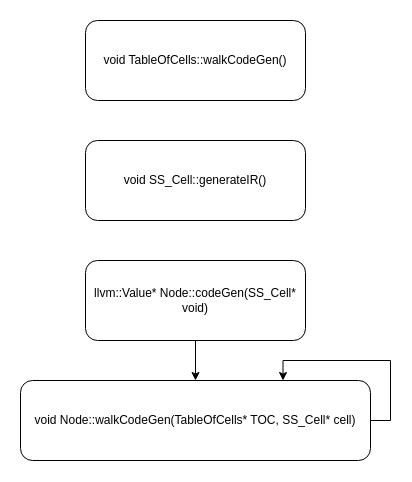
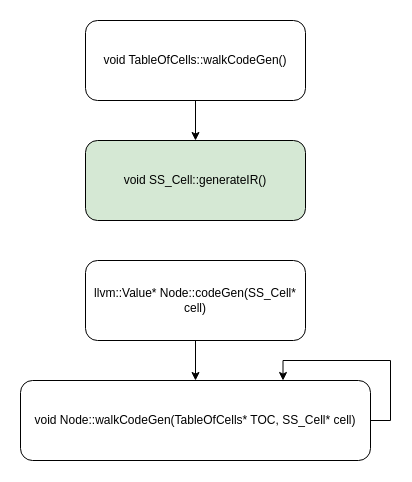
edge "void TableOfCells::walkCodeGen()" -> "void SS_Cell::generateIR()": added
node "void SS_Cell::generateIR()": fillcolor #ffffff -> #d5e8d4
node "llvm::Value* Node::codeGen(SS_Cell* void)": label "llvm::Value* Node::codeGen(SS_Cell* void)" -> "llvm::Value* Node::codeGen(SS_Cell* cell)"
